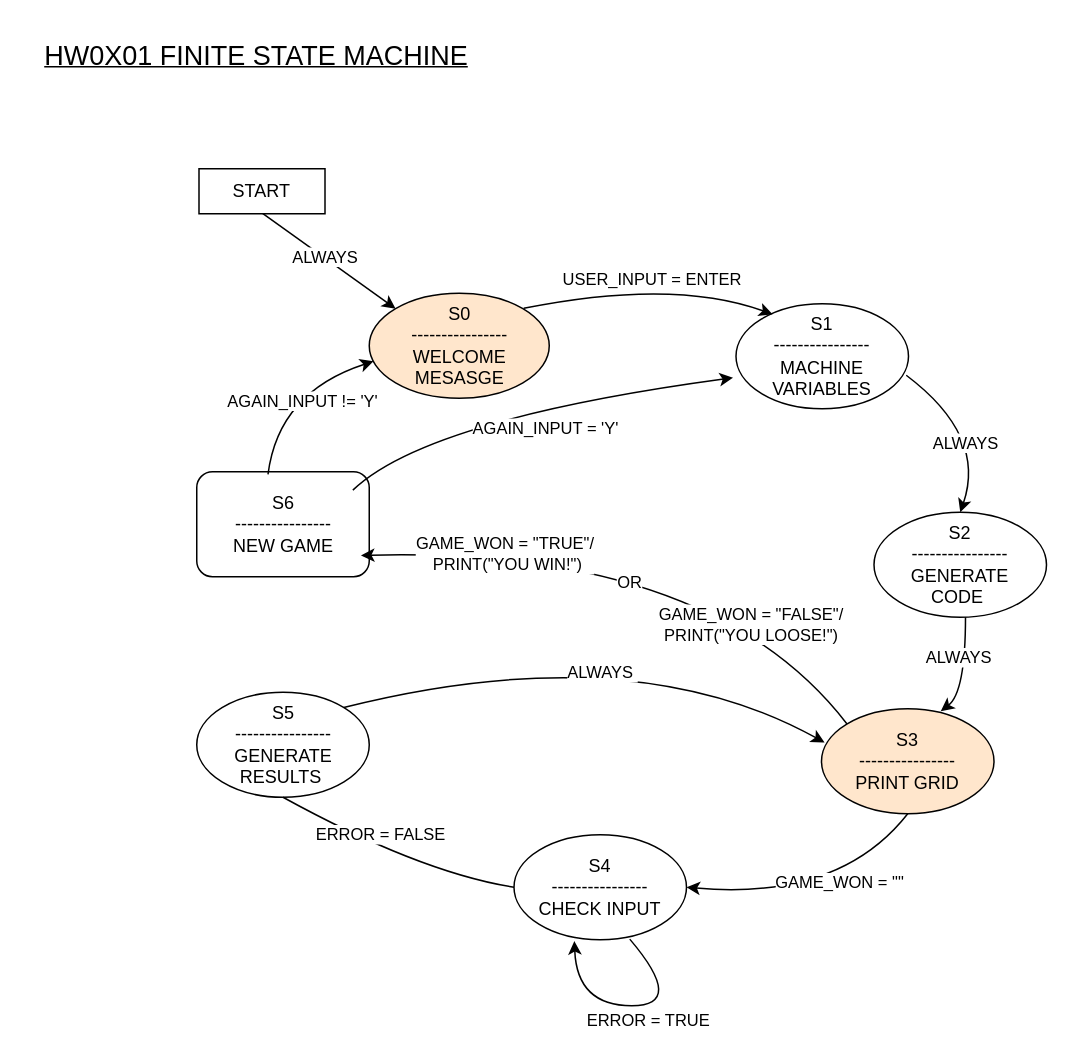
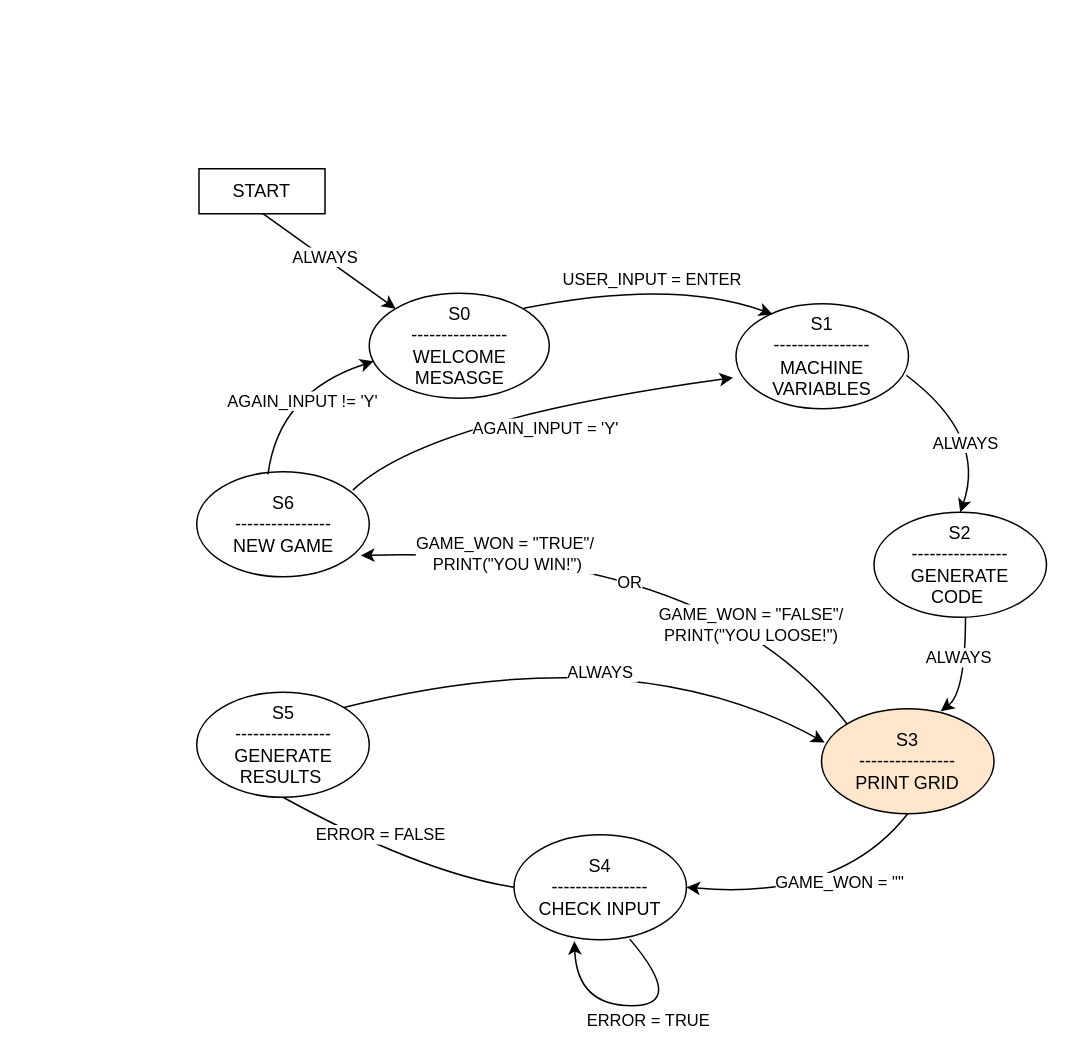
node "HW0X01 FINITE STATE MACHINE": removed
node "S0 ---------------- WELCOME MESASGE": fillcolor #ffe6cc -> #ffffff
node "S6 ---------------- NEW GAME": shape rounded rectangle -> ellipse
